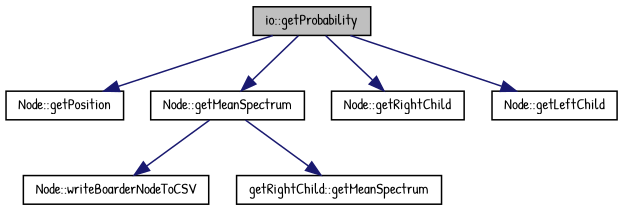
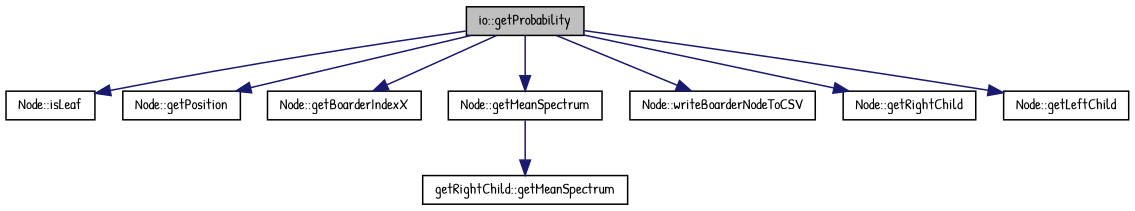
node "Node::isLeaf": added
node "Node::getBoarderIndexX": added
edge "Node::getMeanSpectrum" -> "Node::writeBoarderNodeToCSV": now "io::getProbability" -> "Node::writeBoarderNodeToCSV"
